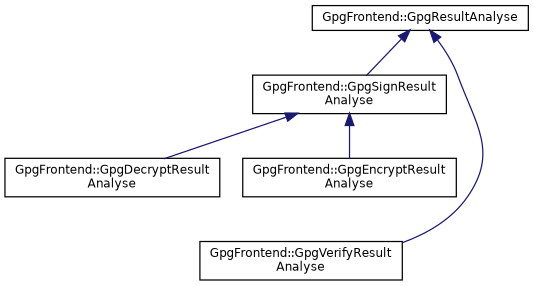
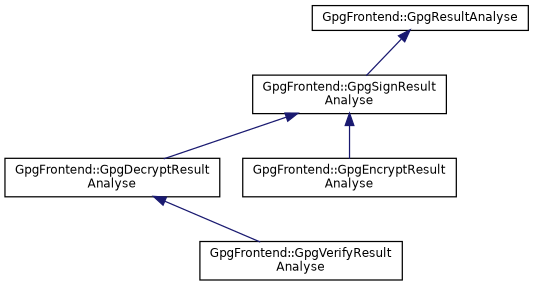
edge "GpgFrontend::GpgVerifyResult Analyse" -> "GpgFrontend::GpgResultAnalyse": now "GpgFrontend::GpgVerifyResult Analyse" -> "GpgFrontend::GpgDecryptResult Analyse"
